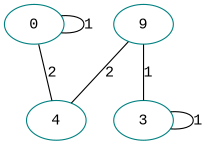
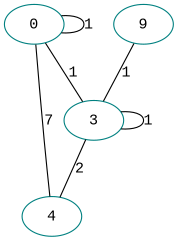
edge "0" -- "4": label "2" -> "7"
edge "0" -- "3": added, label "1"
edge "9" -- "4": now "3" -- "4"
